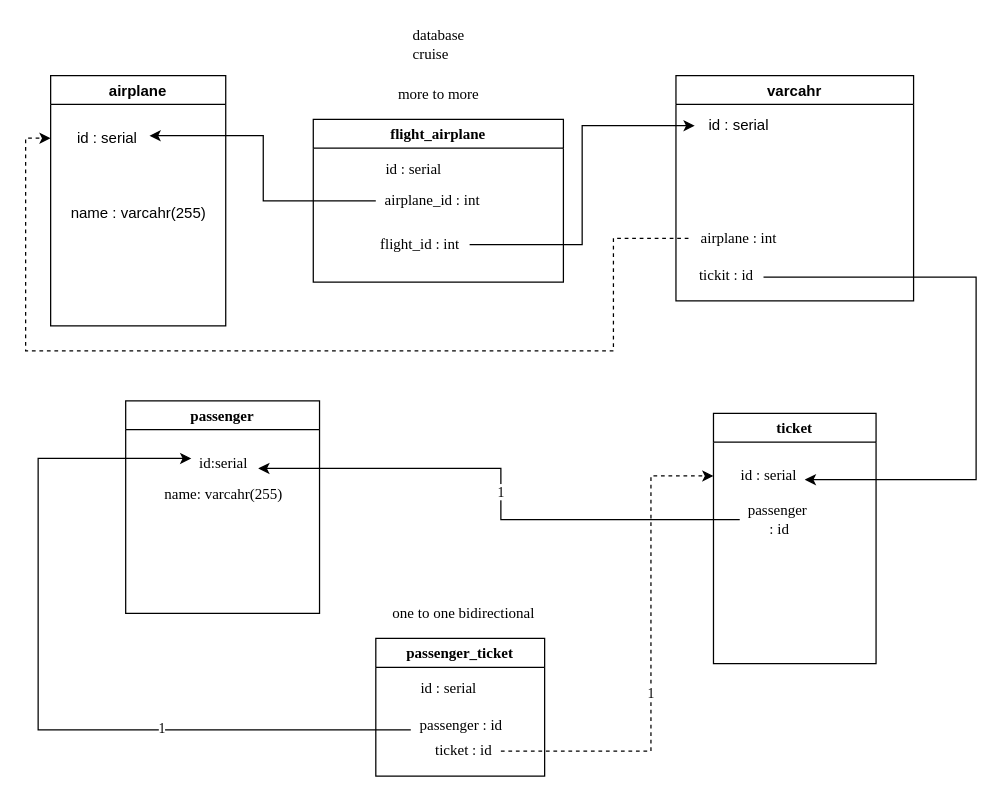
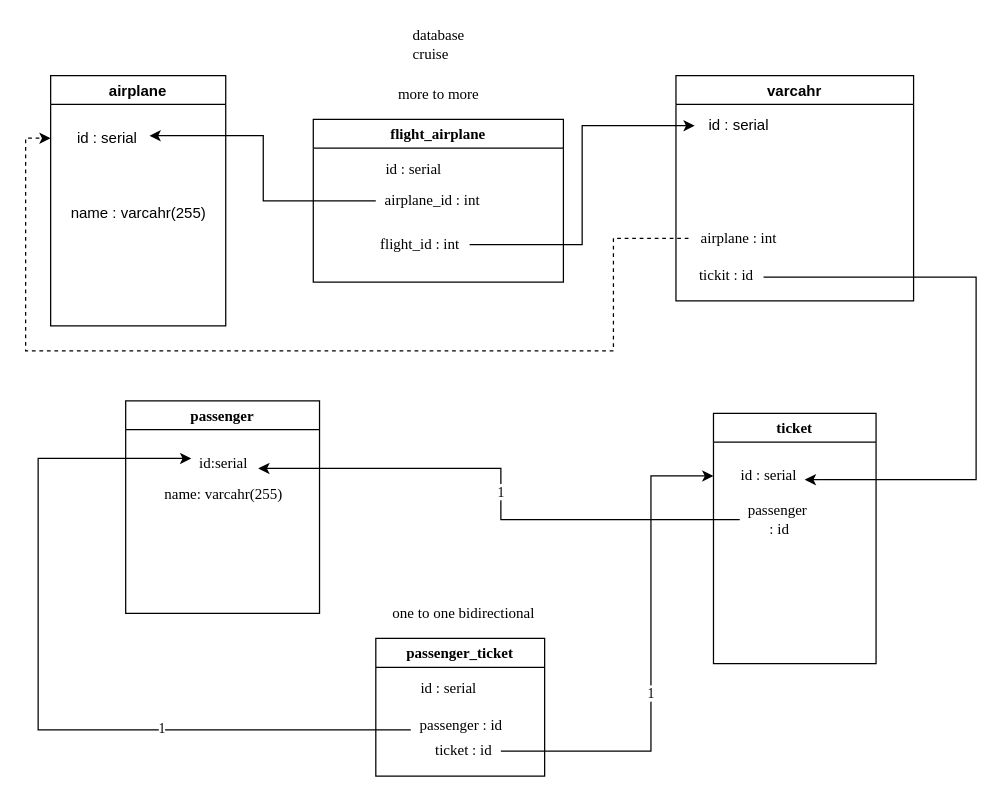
edge "ticket : id" -> "ticket": style dashed -> solid
